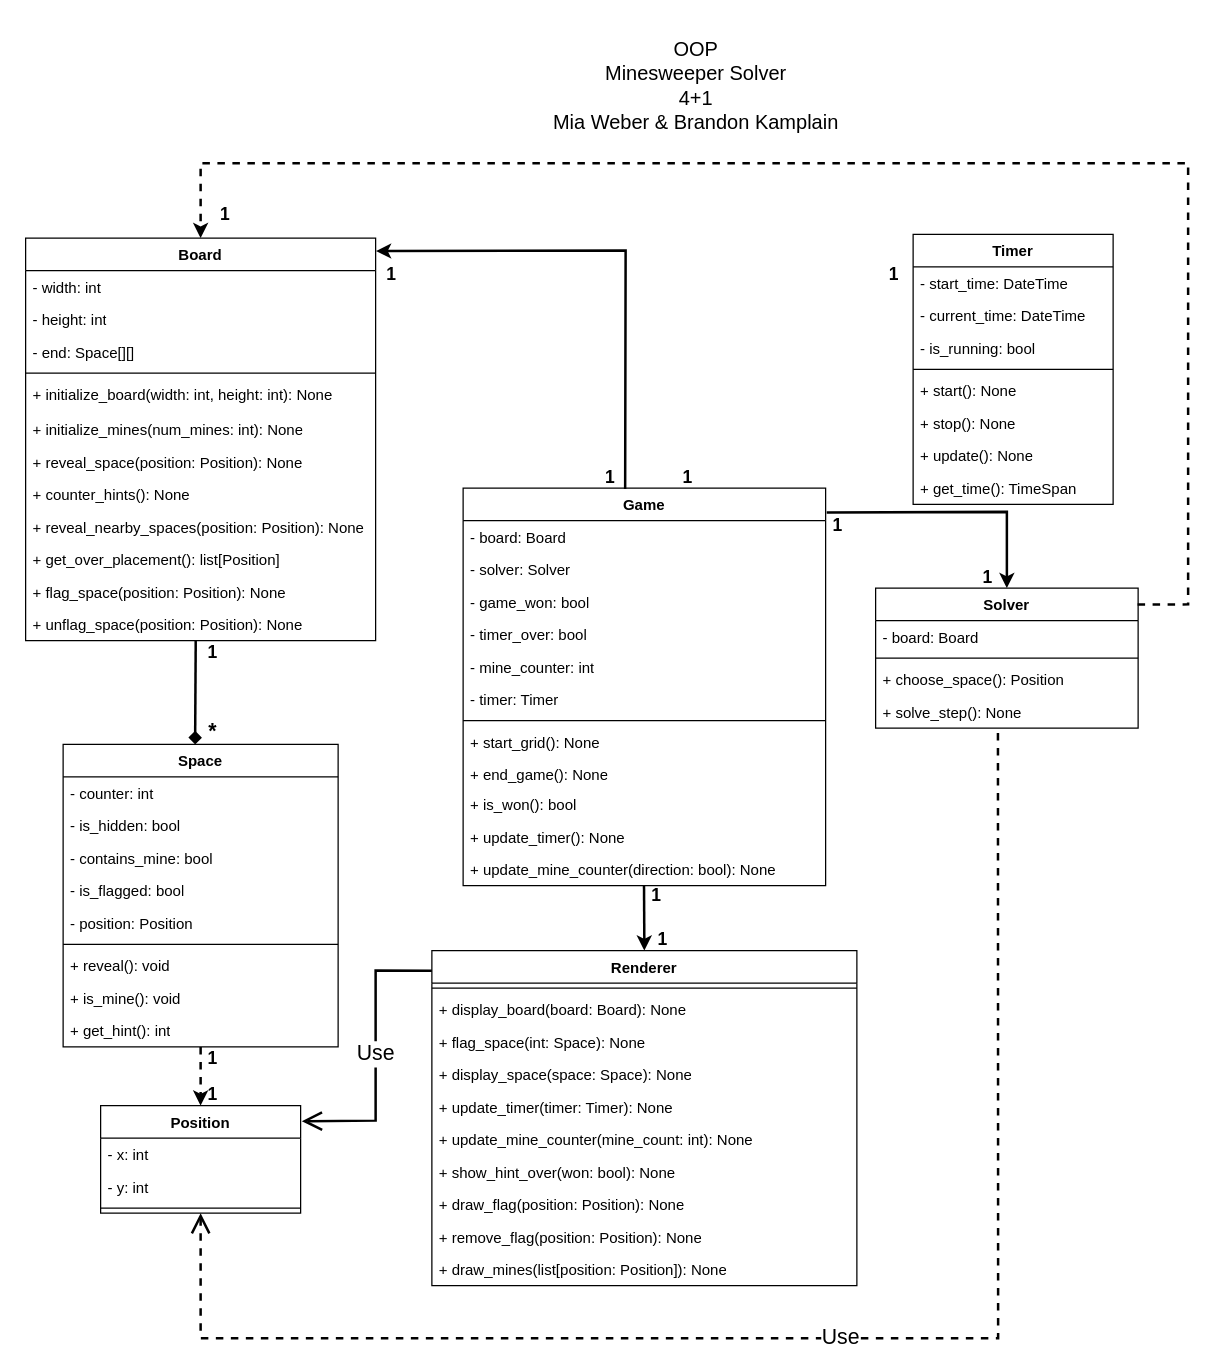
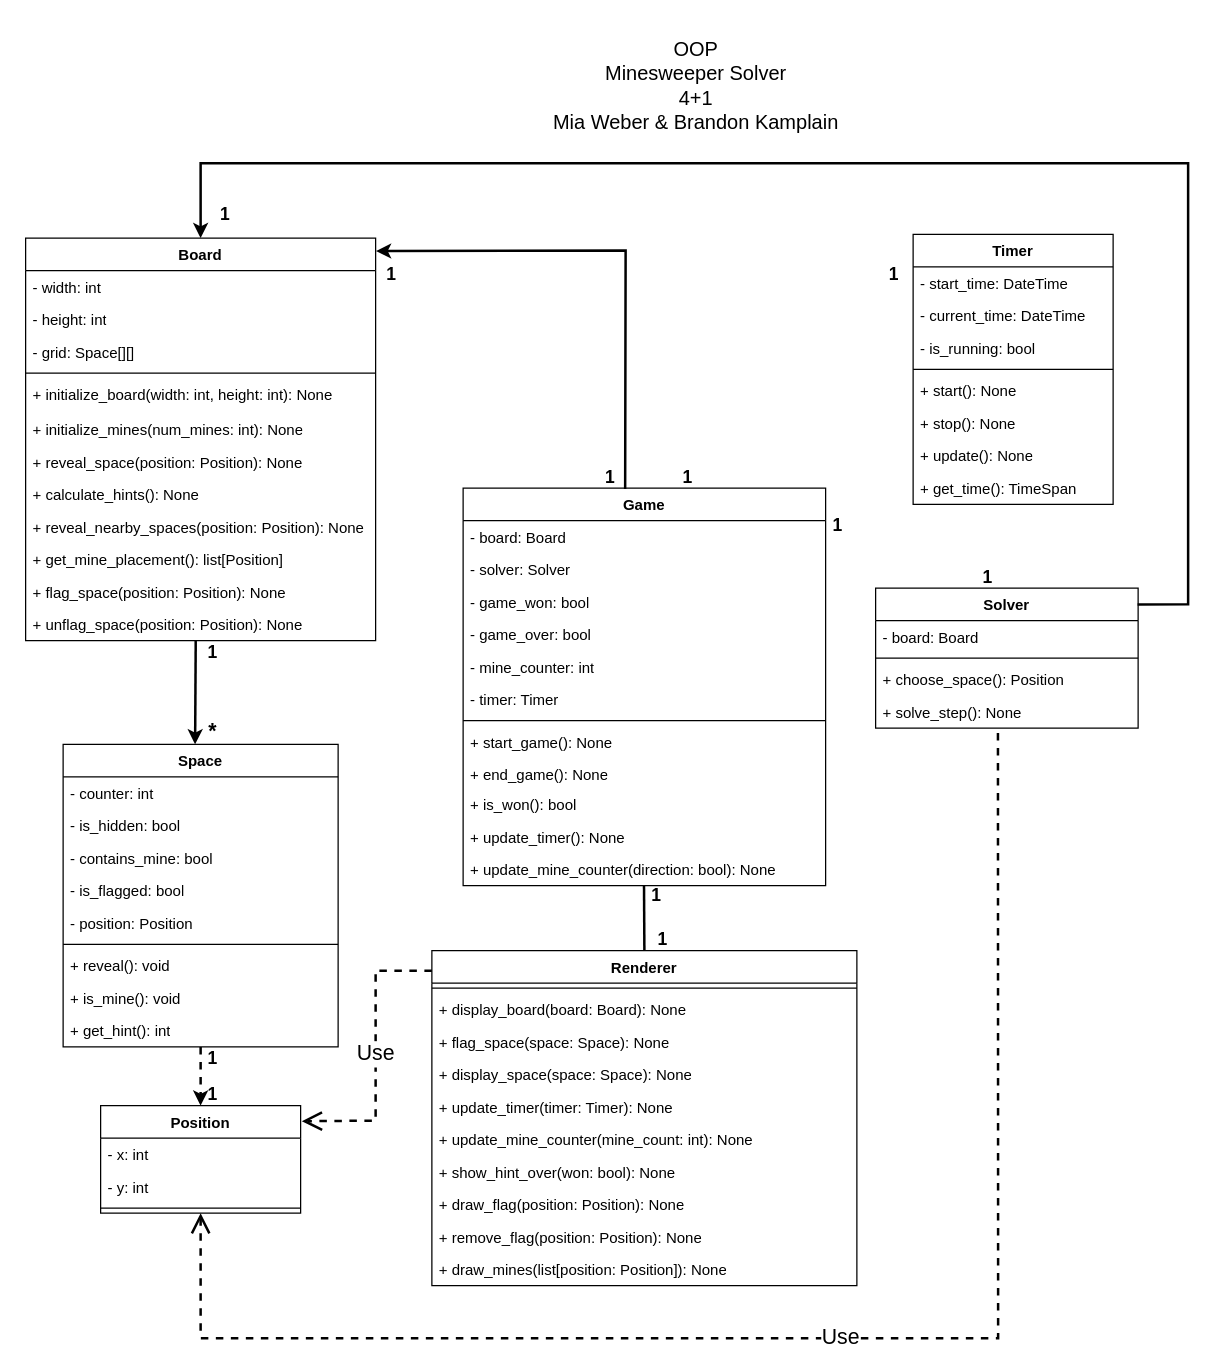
edge "Solver" -> "Board": style dashed -> solid
node "- end: Space[][]": label "- end: Space[][]" -> "- grid: Space[][]"
node "+ counter_hints(): None": label "+ counter_hints(): None" -> "+ calculate_hints(): None"
edge "Game" -> "Solver": removed
node "+ get_over_placement(): list[Position]": label "+ get_over_placement(): list[Position]" -> "+ get_mine_placement(): list[Position]"
node "- timer_over: bool": label "- timer_over: bool" -> "- game_over: bool"
edge "+ unflag_space(position: Position): None" -> "Space": arrowhead diamond -> classic
node "+ start_grid(): None": label "+ start_grid(): None" -> "+ start_game(): None"
edge "+ update_mine_counter(direction: bool): None" -> "Renderer": arrowhead classic -> none
node "+ flag_space(int: Space): None": label "+ flag_space(int: Space): None" -> "+ flag_space(space: Space): None"
edge "Renderer" -> "Position": style solid -> dashed
